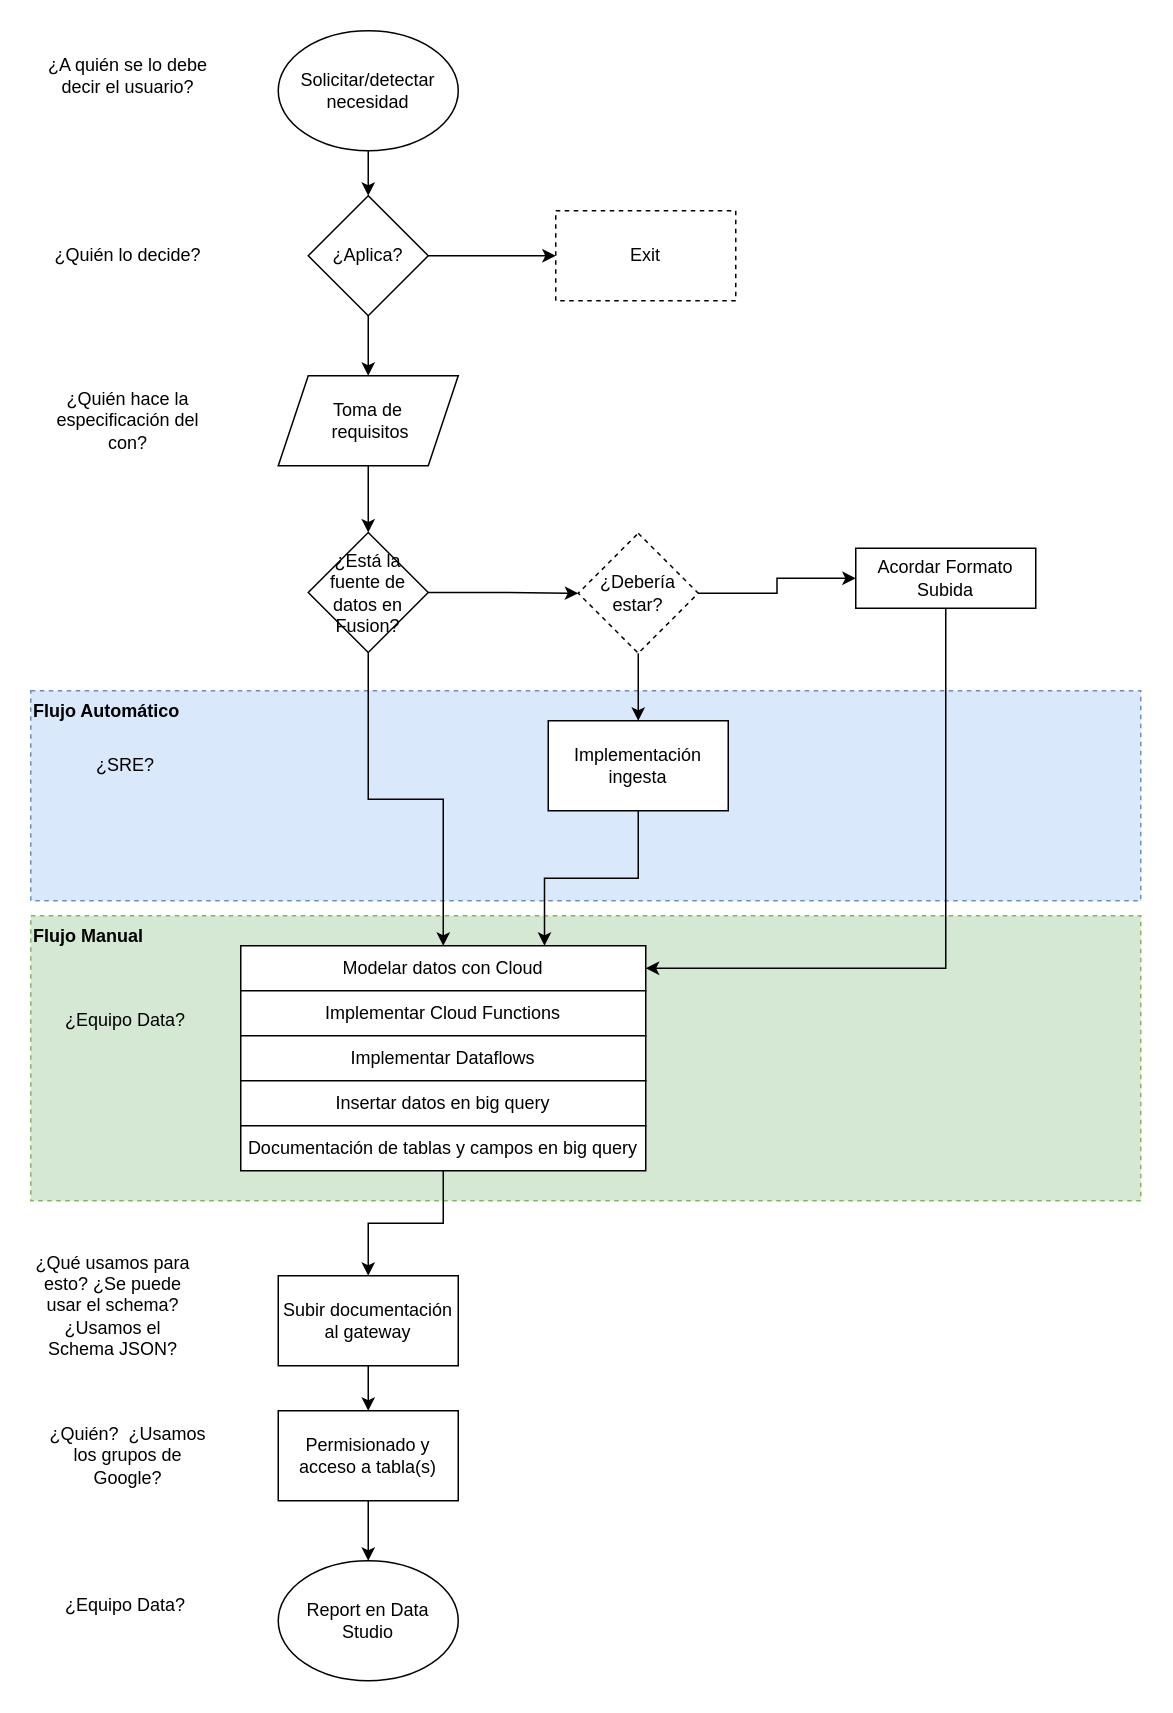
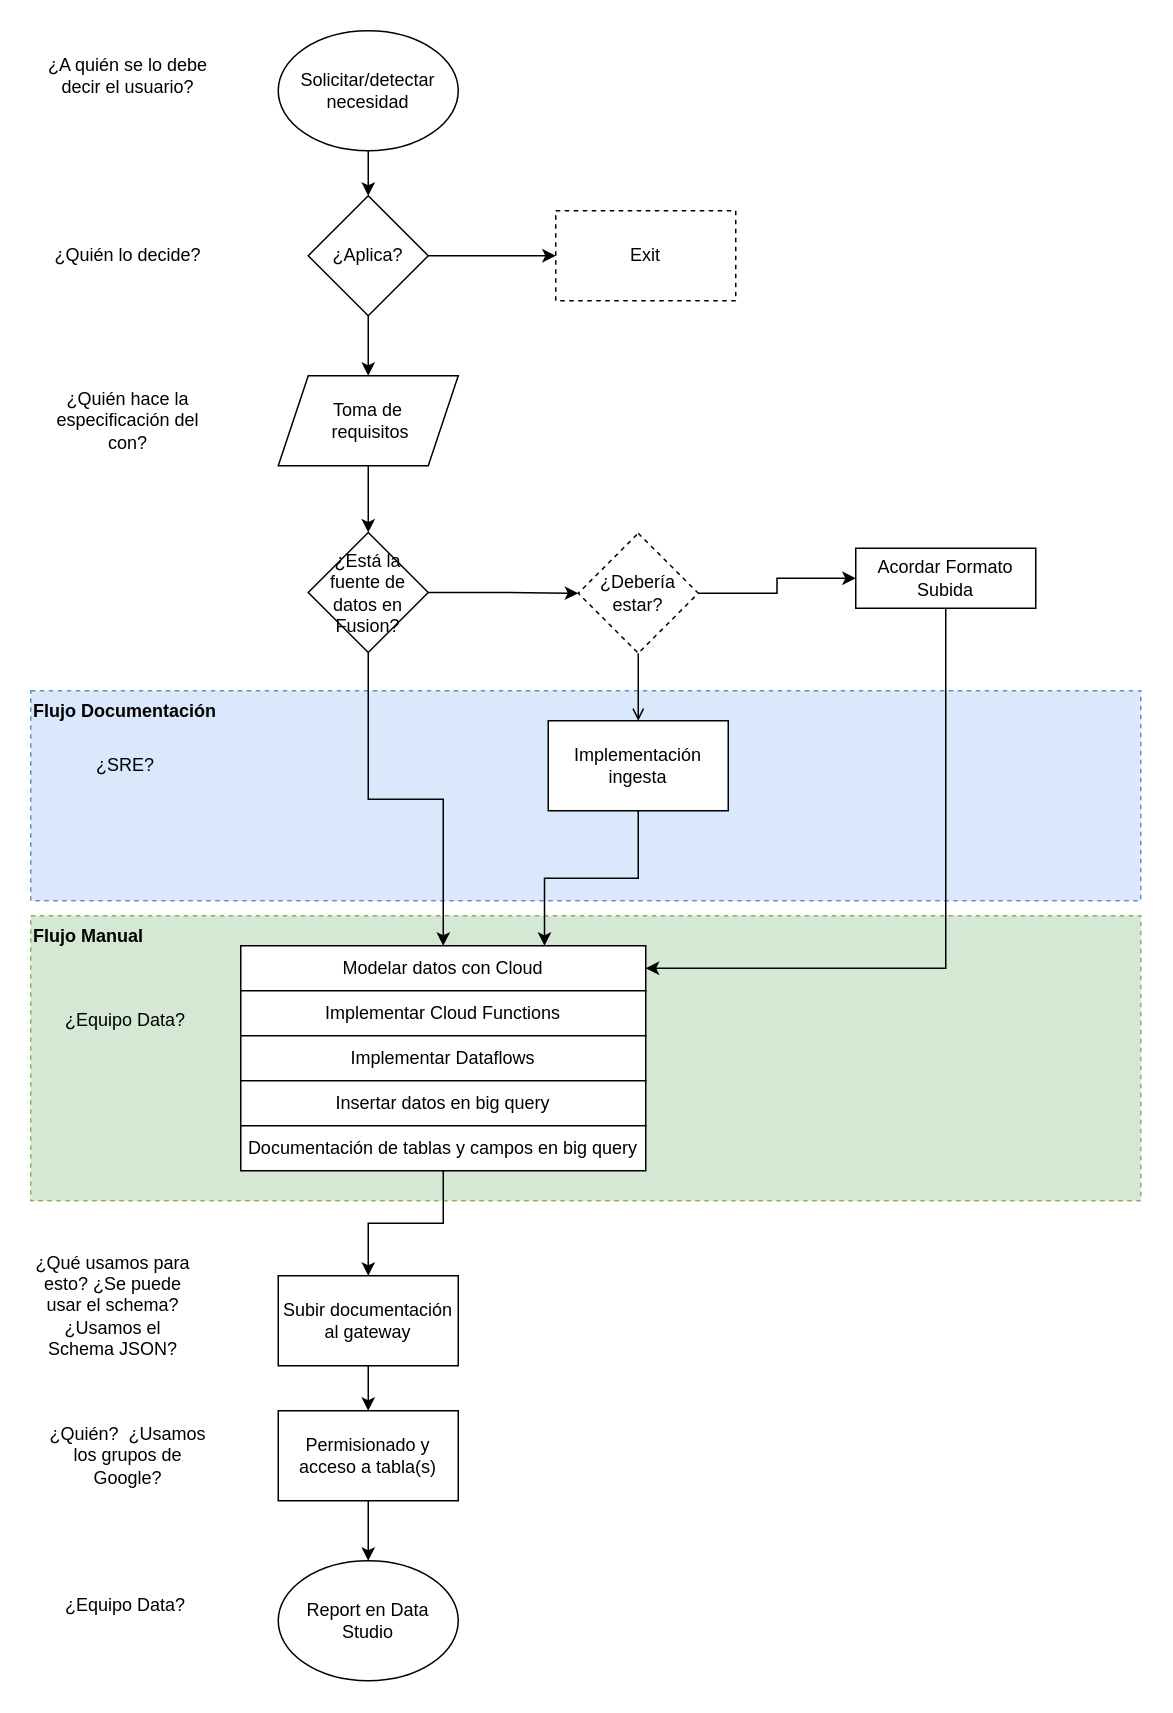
edge "¿Debería estar?" -> "Implementación ingesta": arrowhead classic -> open
node "Flujo Automático": label "Flujo Automático" -> "Flujo Documentación"
